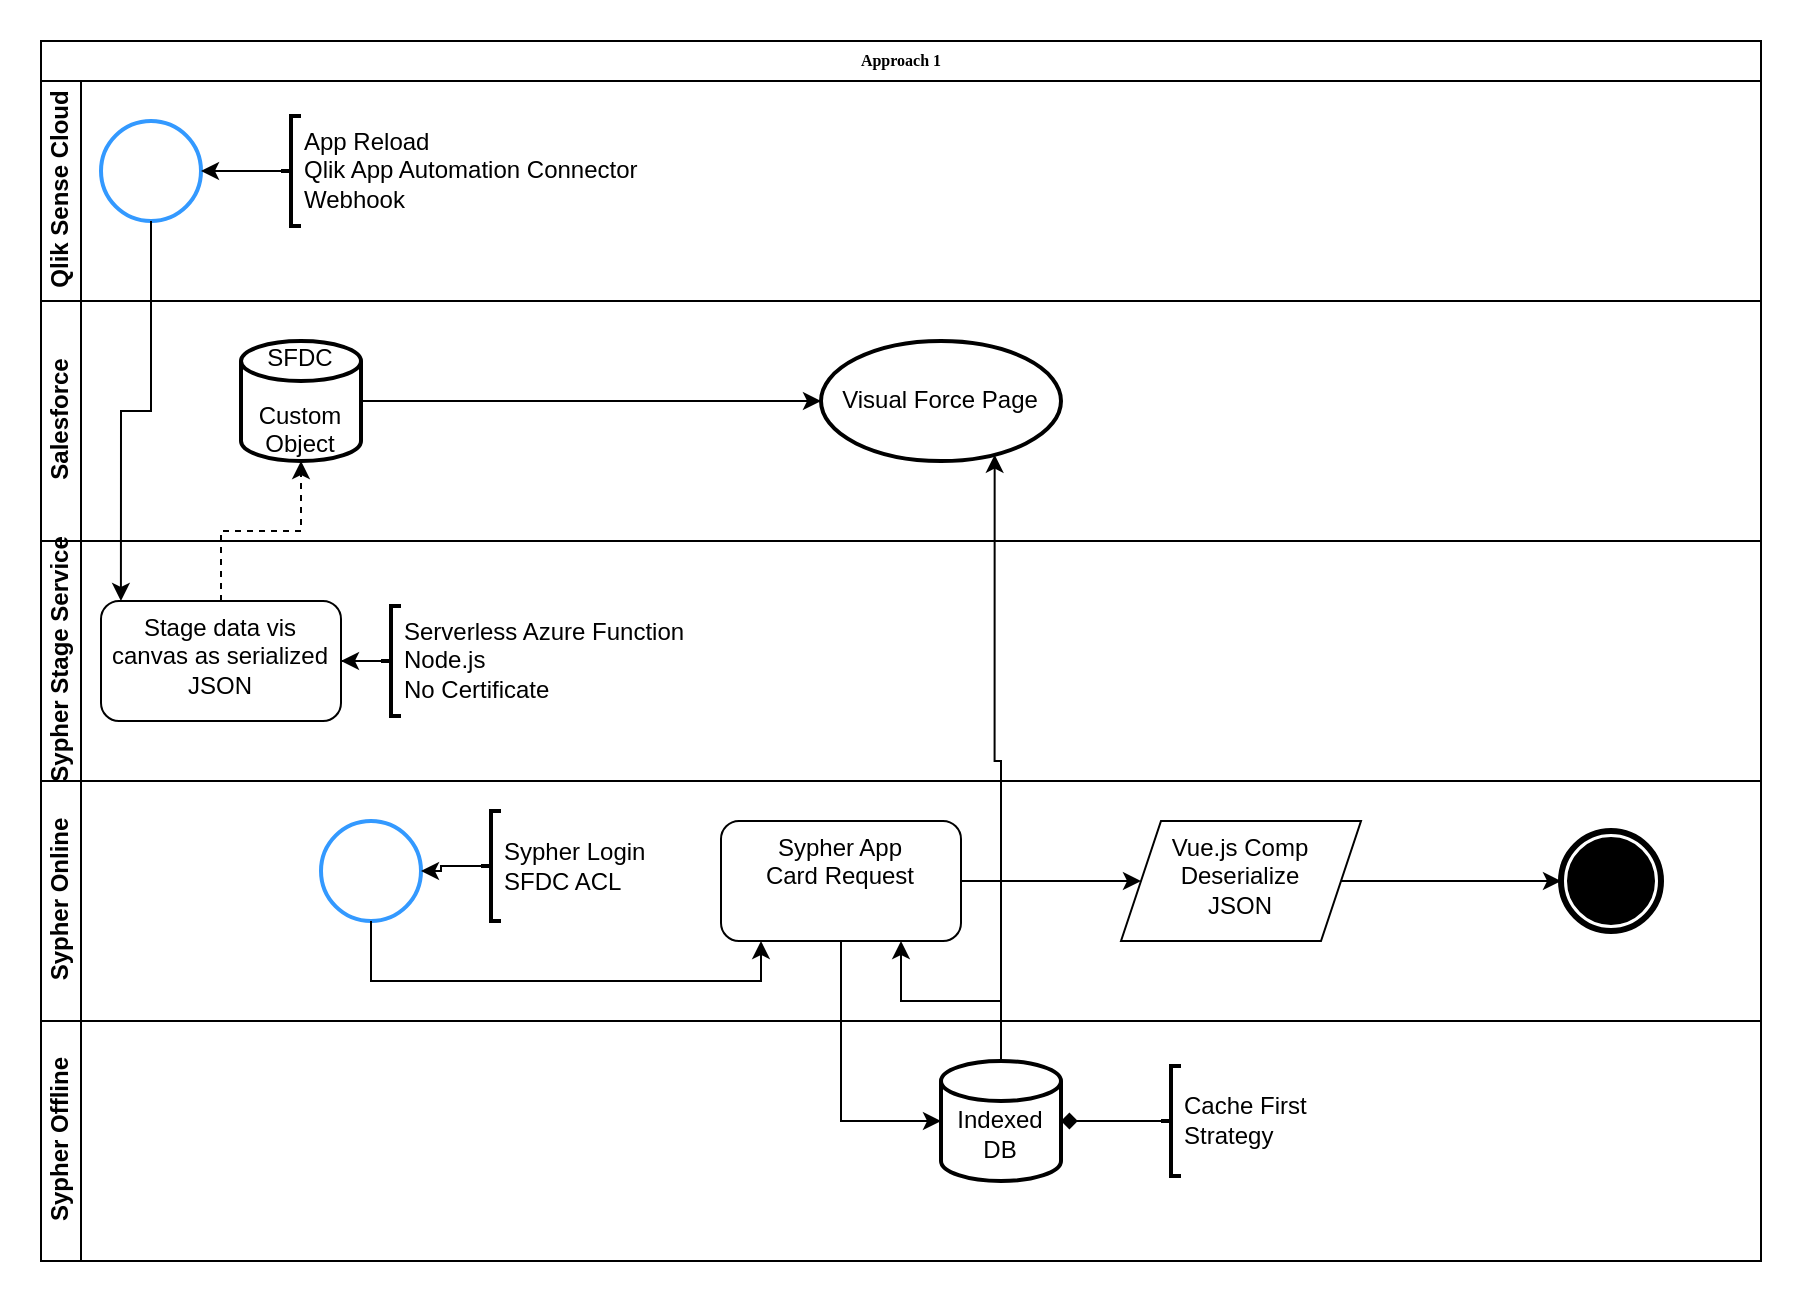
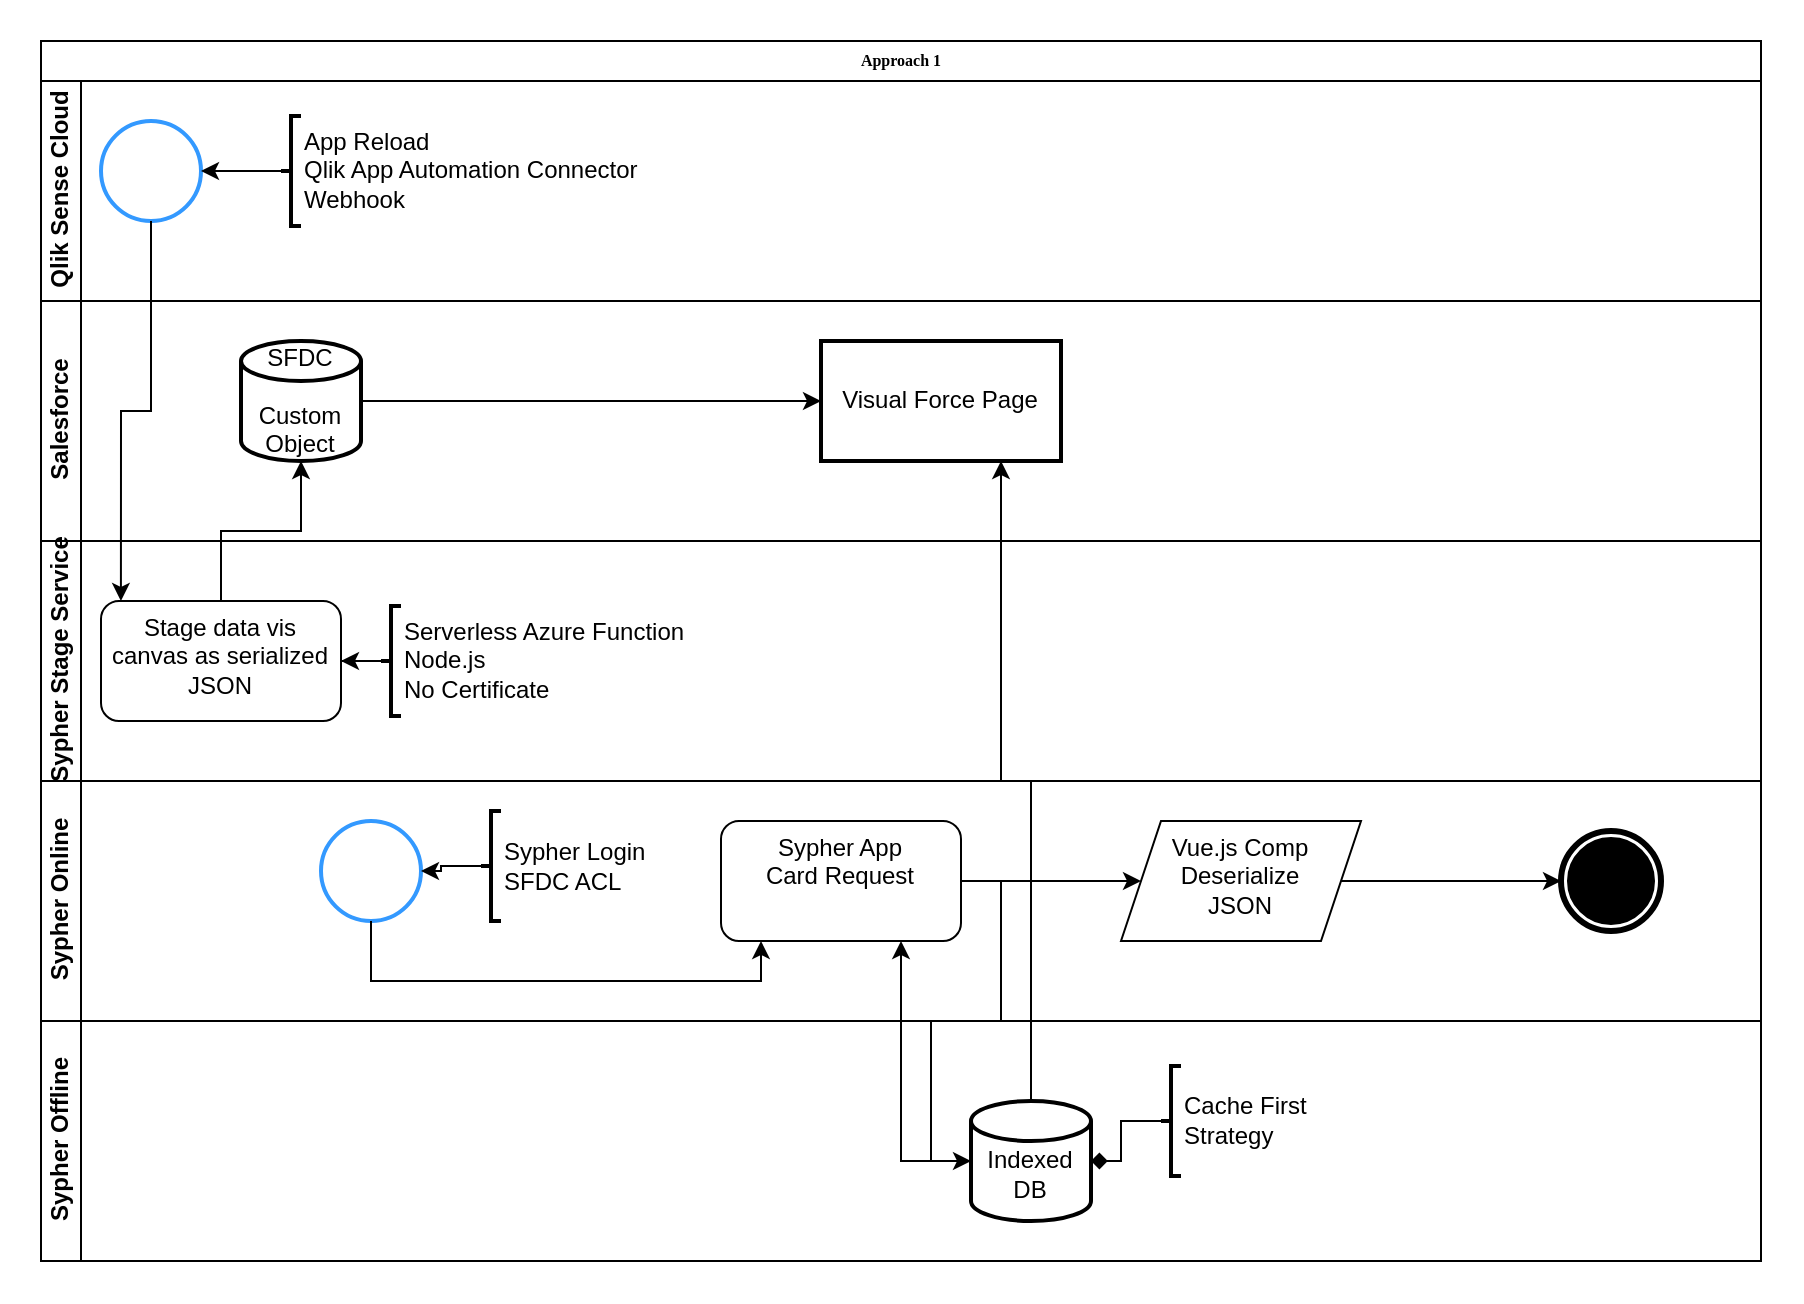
node "Visual Force Page": shape ellipse -> rectangle
edge "Stage data vis canvas as serialized JSON" -> "SFDC Custom Object": style dashed -> solid
node "Indexed DB": moved (1001, 1121) -> (1031, 1161)
